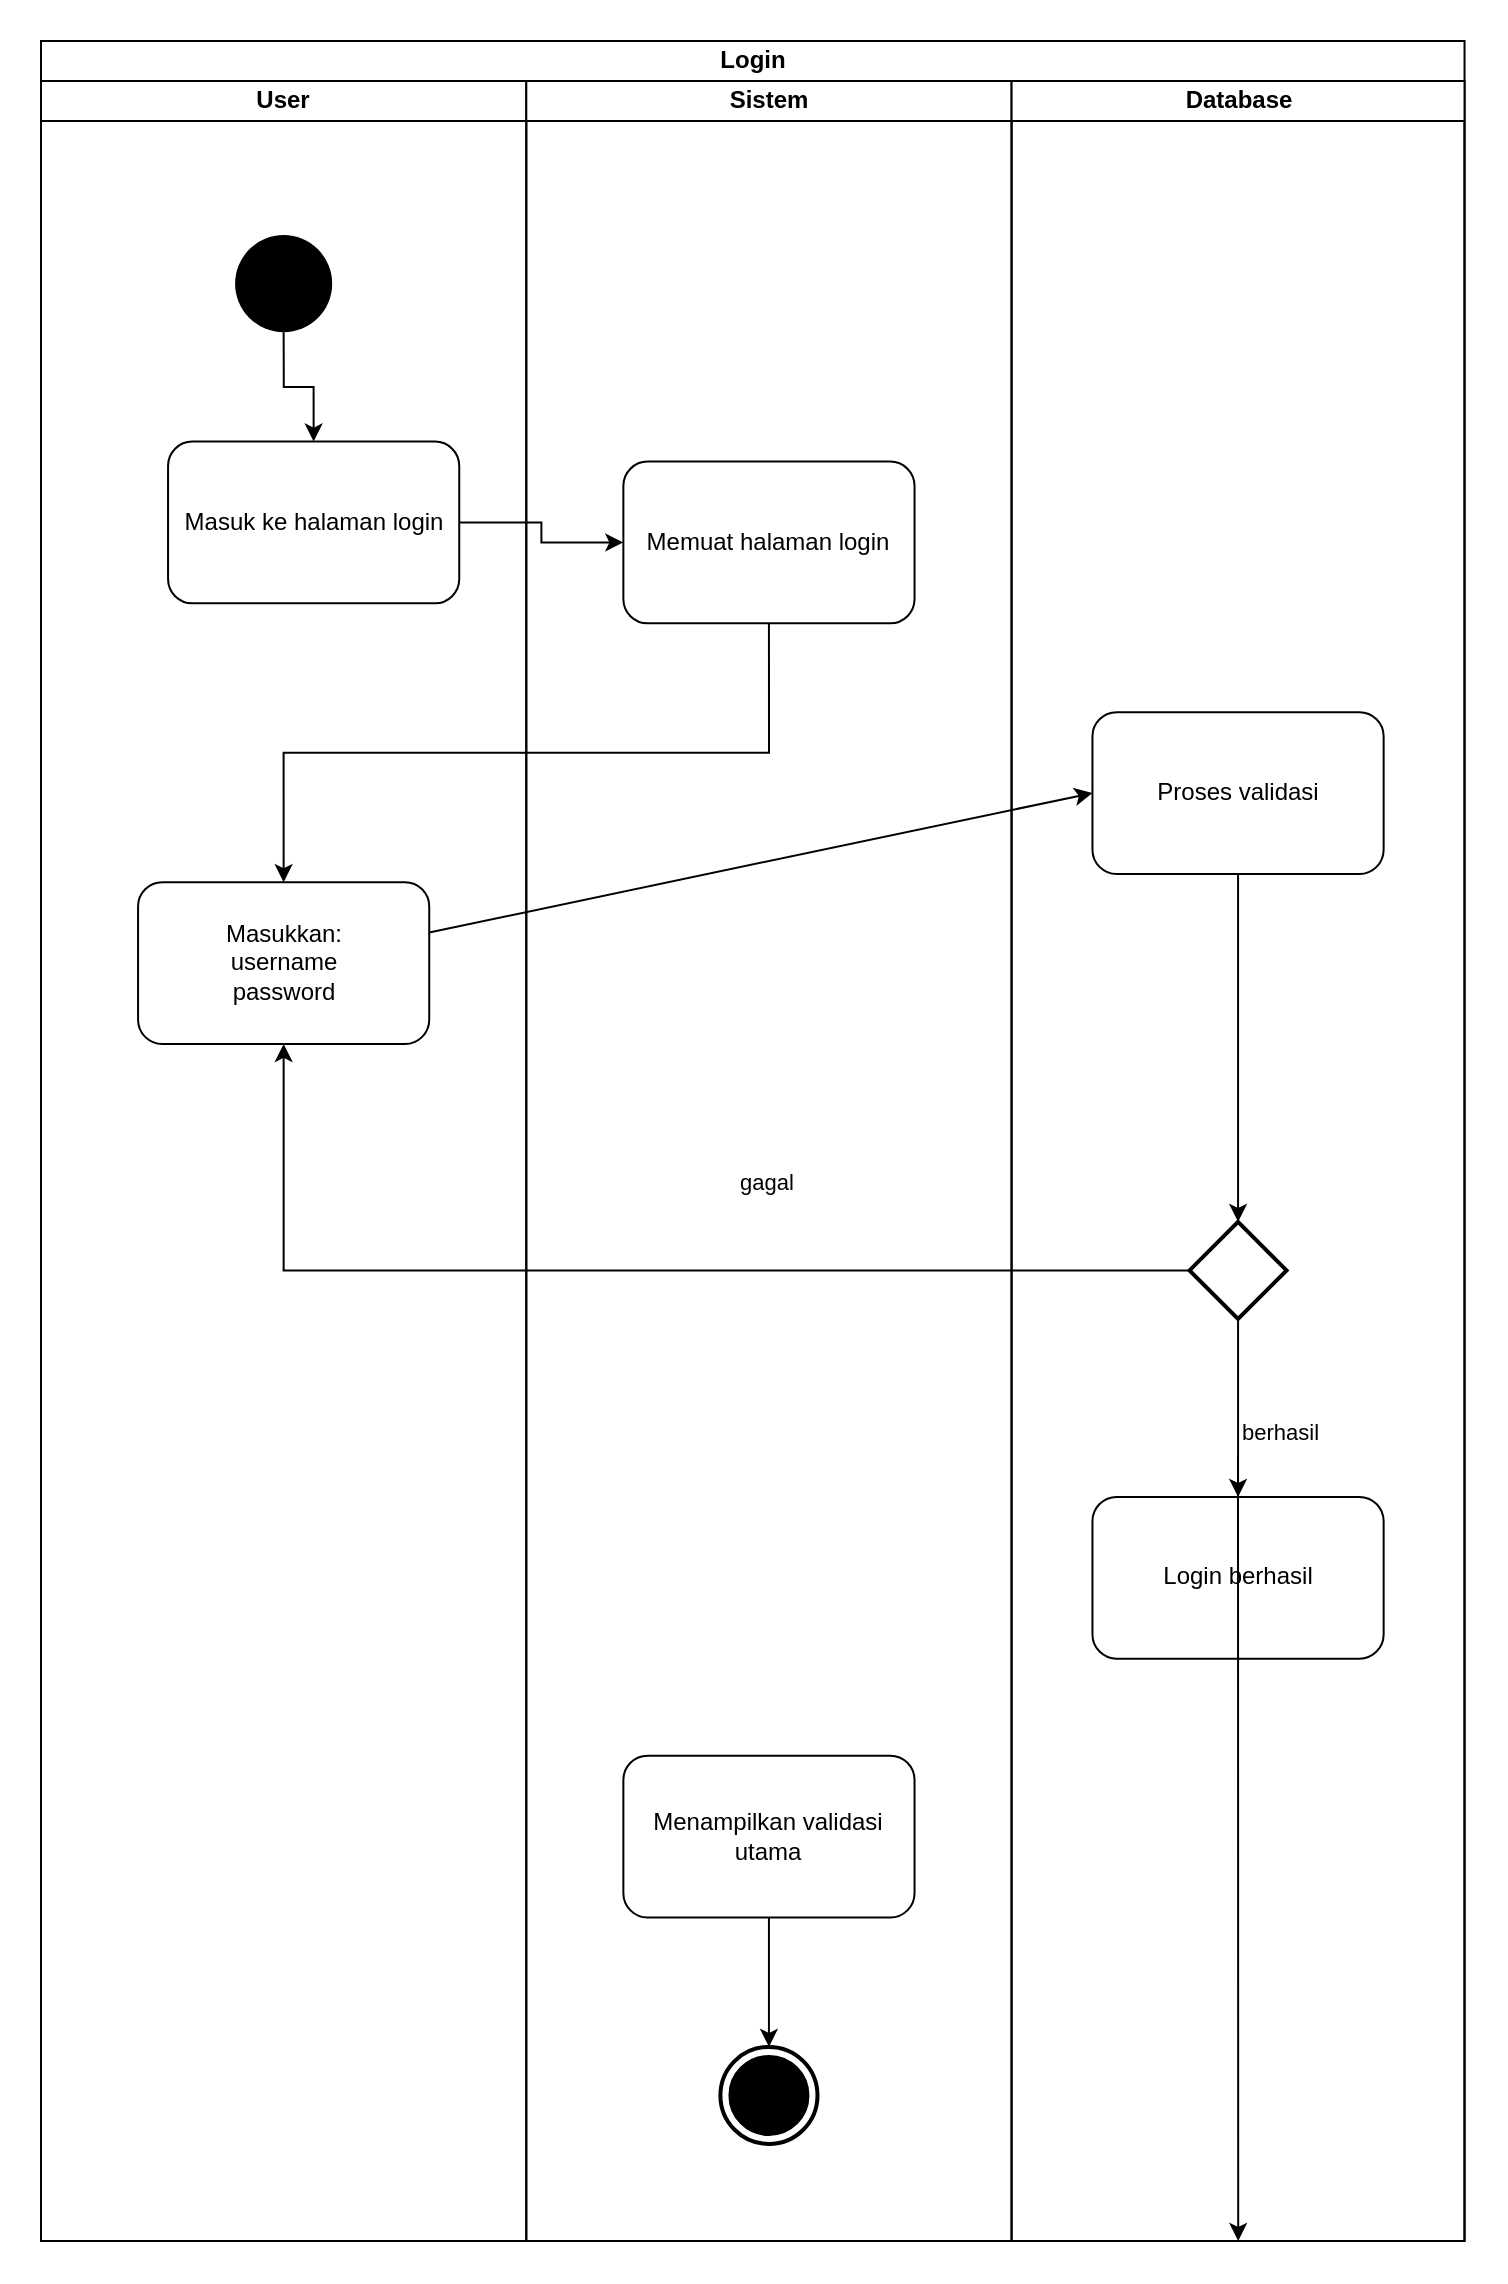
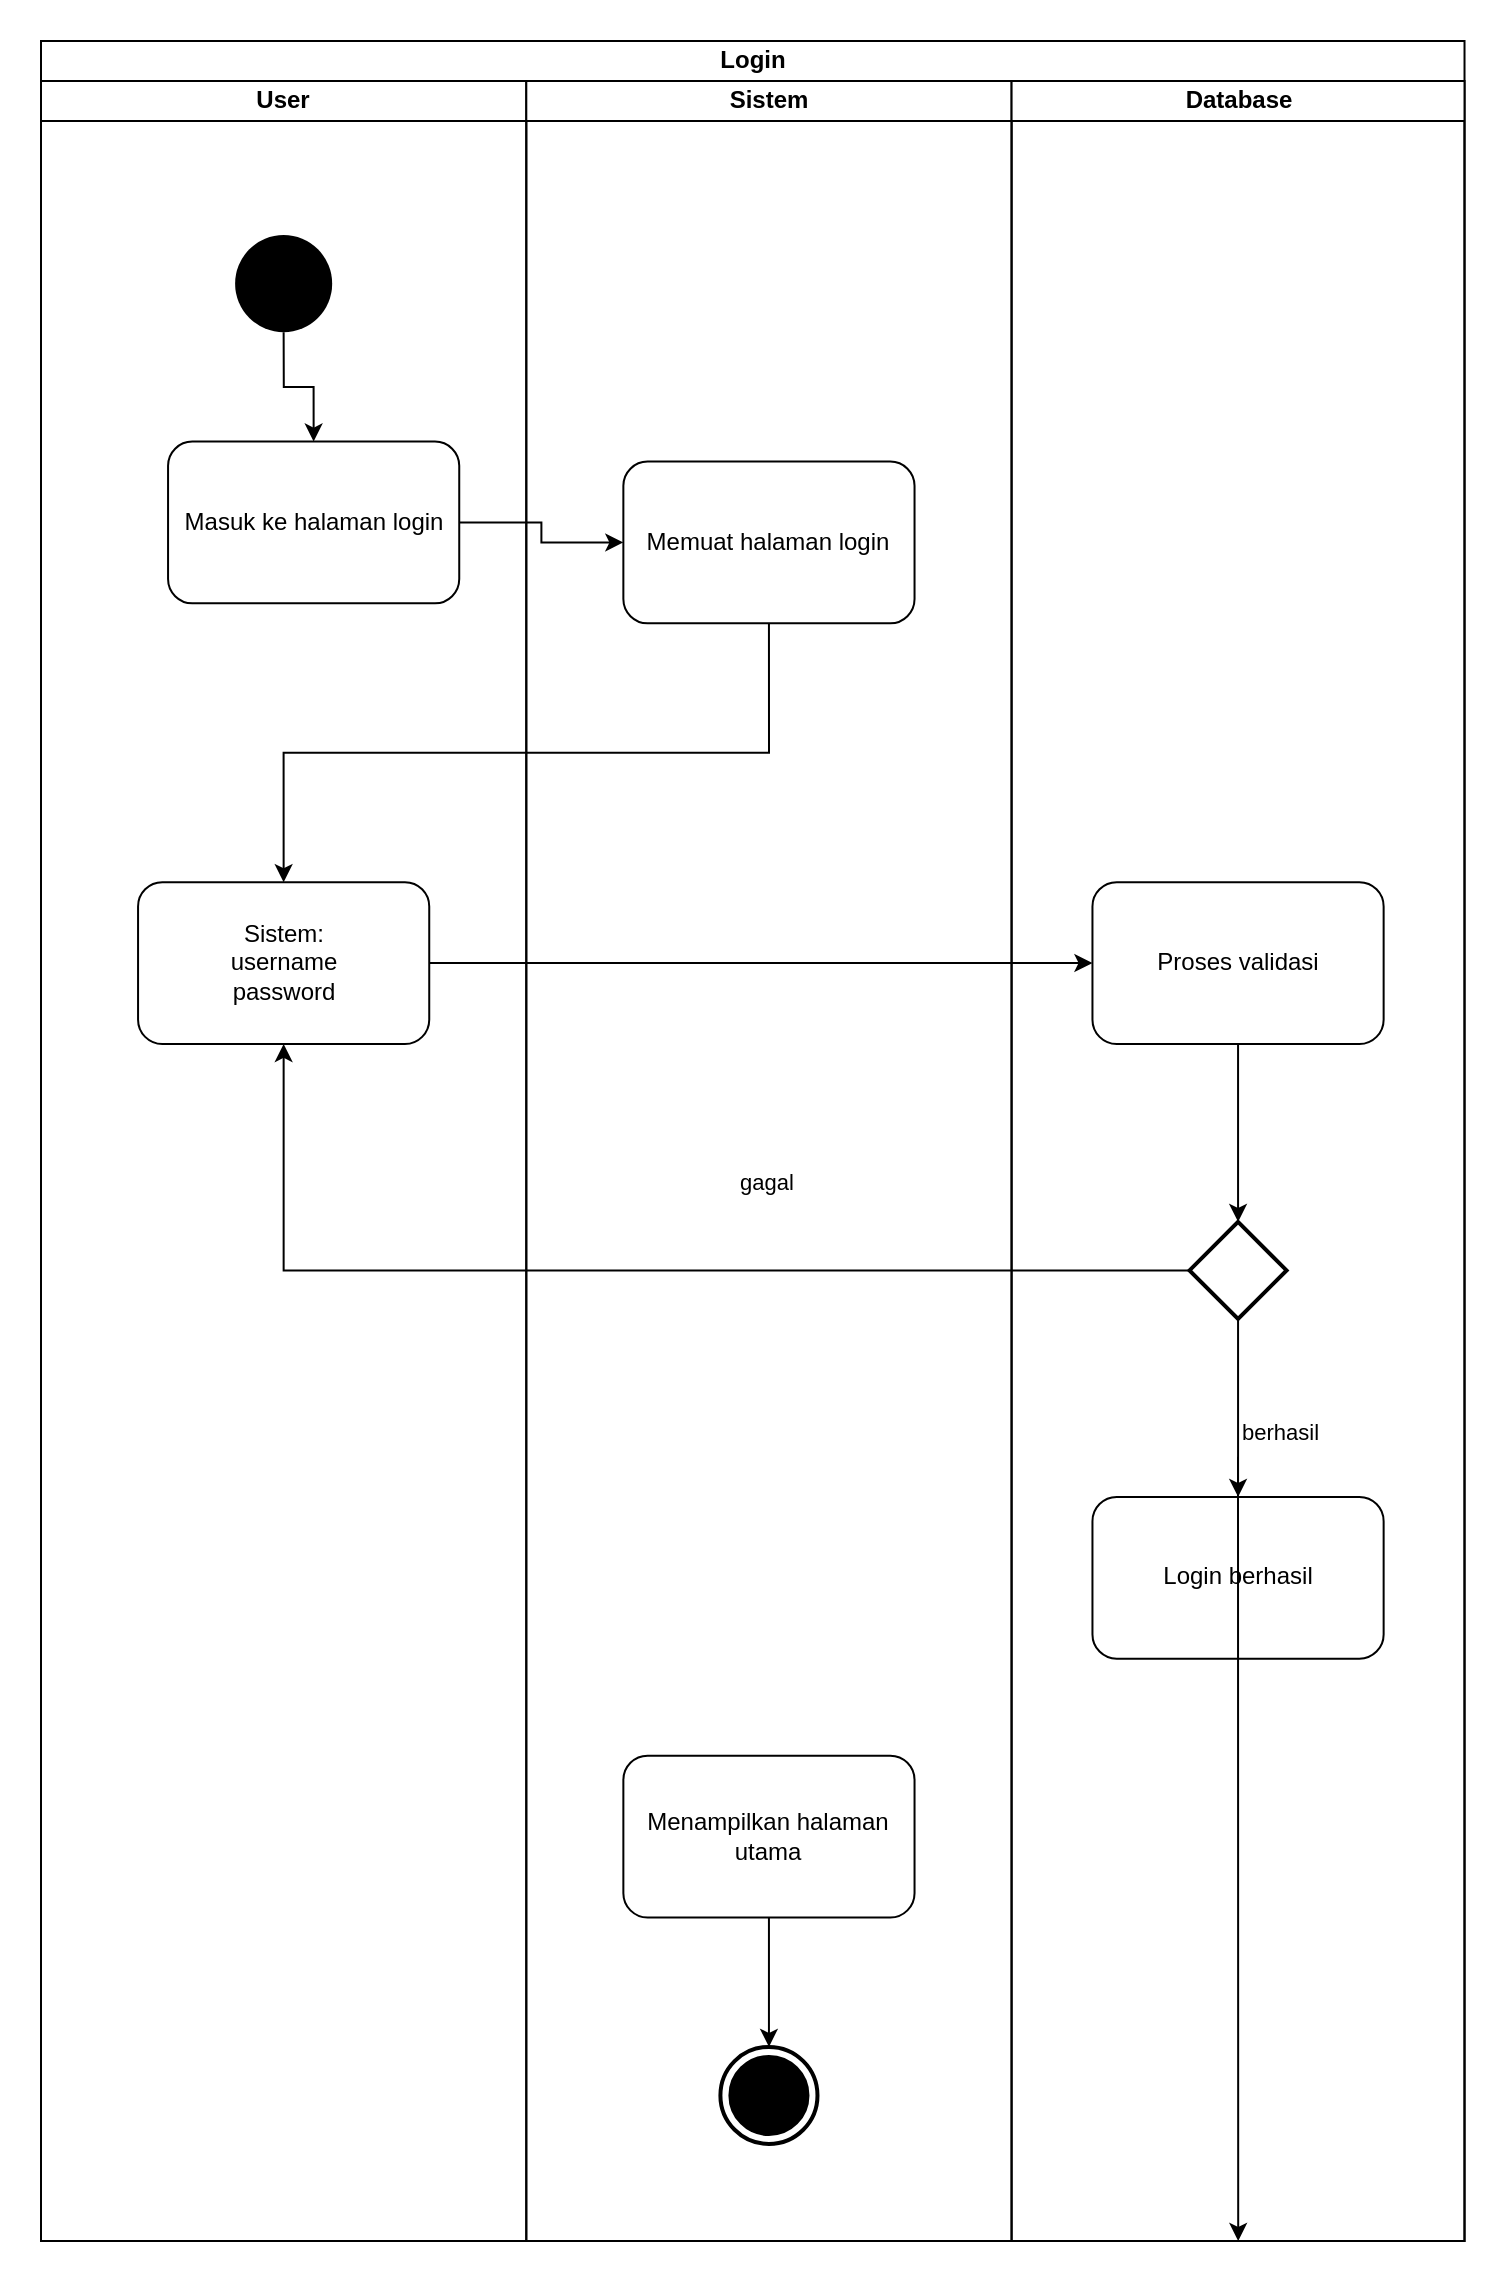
node "Proses validasi": moved (1238, 793) -> (1238, 963)
node "Masukkan: username password": label "Masukkan: username password" -> "Sistem: username password"
node "Menampilkan validasi utama": label "Menampilkan validasi utama" -> "Menampilkan halaman utama"
